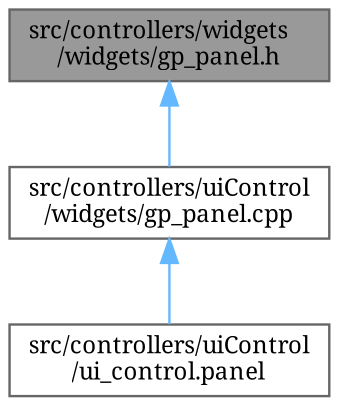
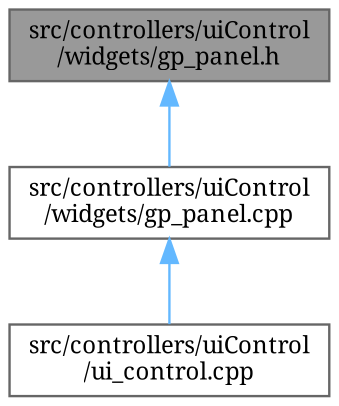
node "src/controllers/widgets /widgets/gp_panel.h": label "src/controllers/widgets /widgets/gp_panel.h" -> "src/controllers/uiControl /widgets/gp_panel.h"
node "src/controllers/uiControl /ui_control.panel": label "src/controllers/uiControl /ui_control.panel" -> "src/controllers/uiControl /ui_control.cpp"
